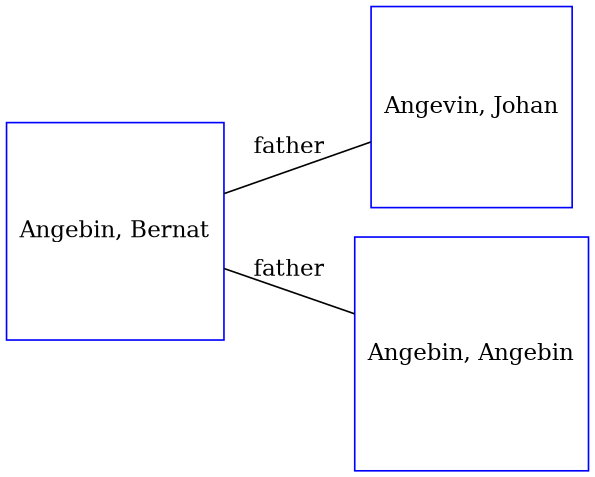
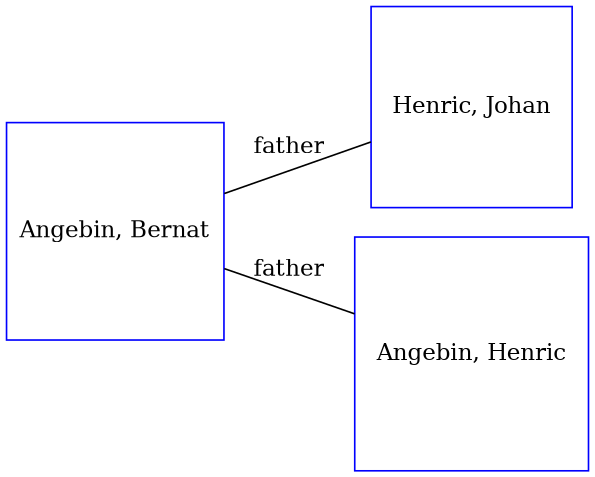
node "Angevin, Johan": label "Angevin, Johan" -> "Henric, Johan"
node "Angebin, Angebin": label "Angebin, Angebin" -> "Angebin, Henric"
